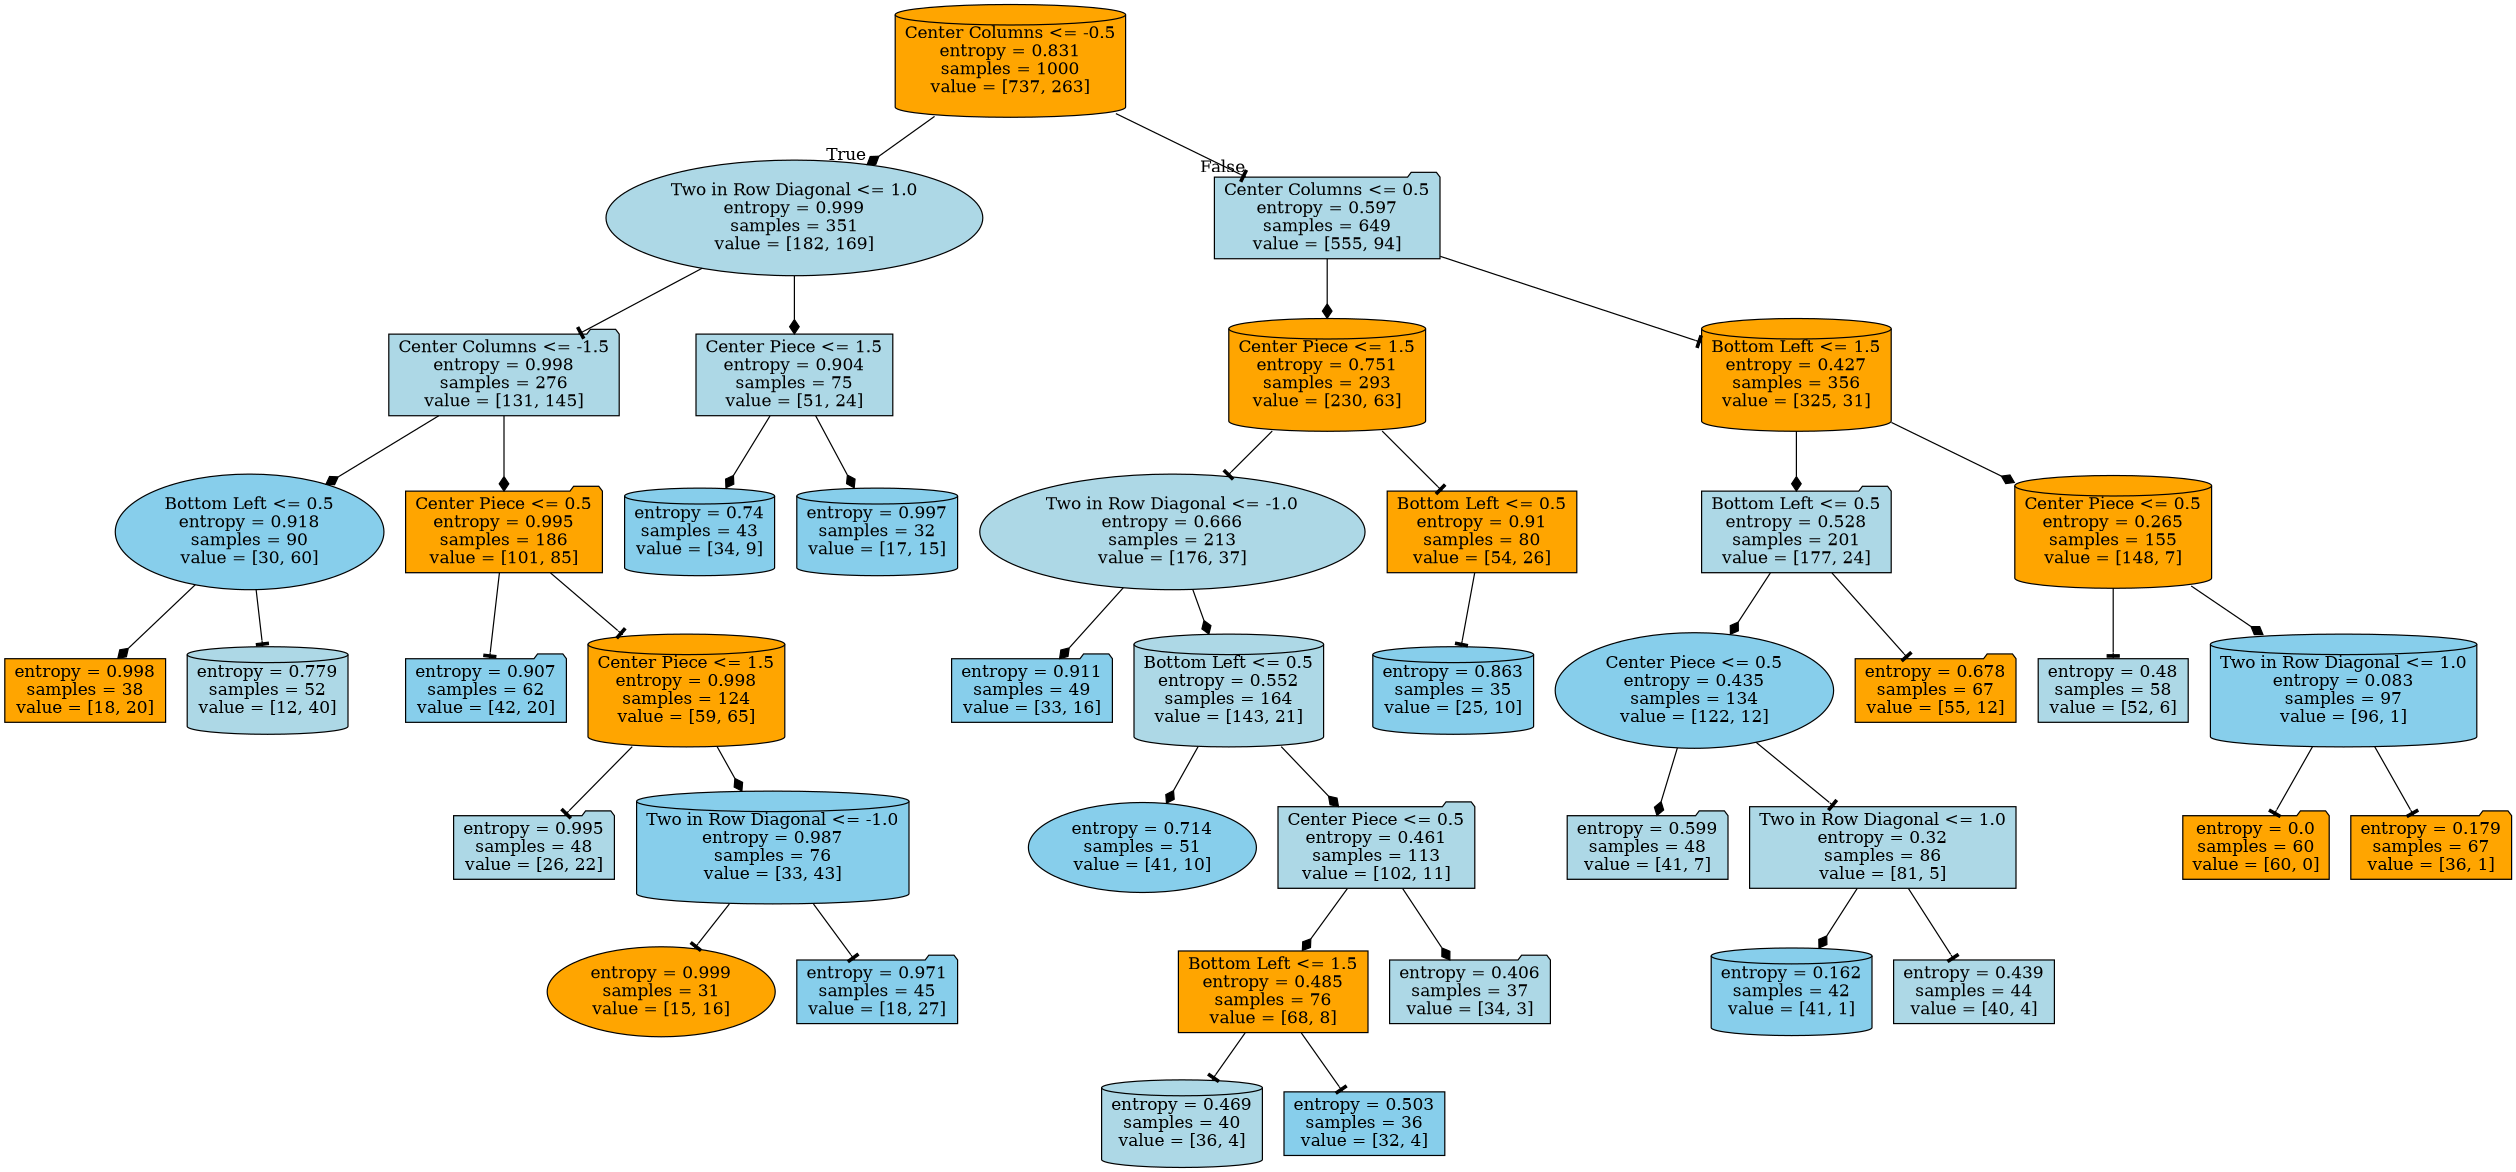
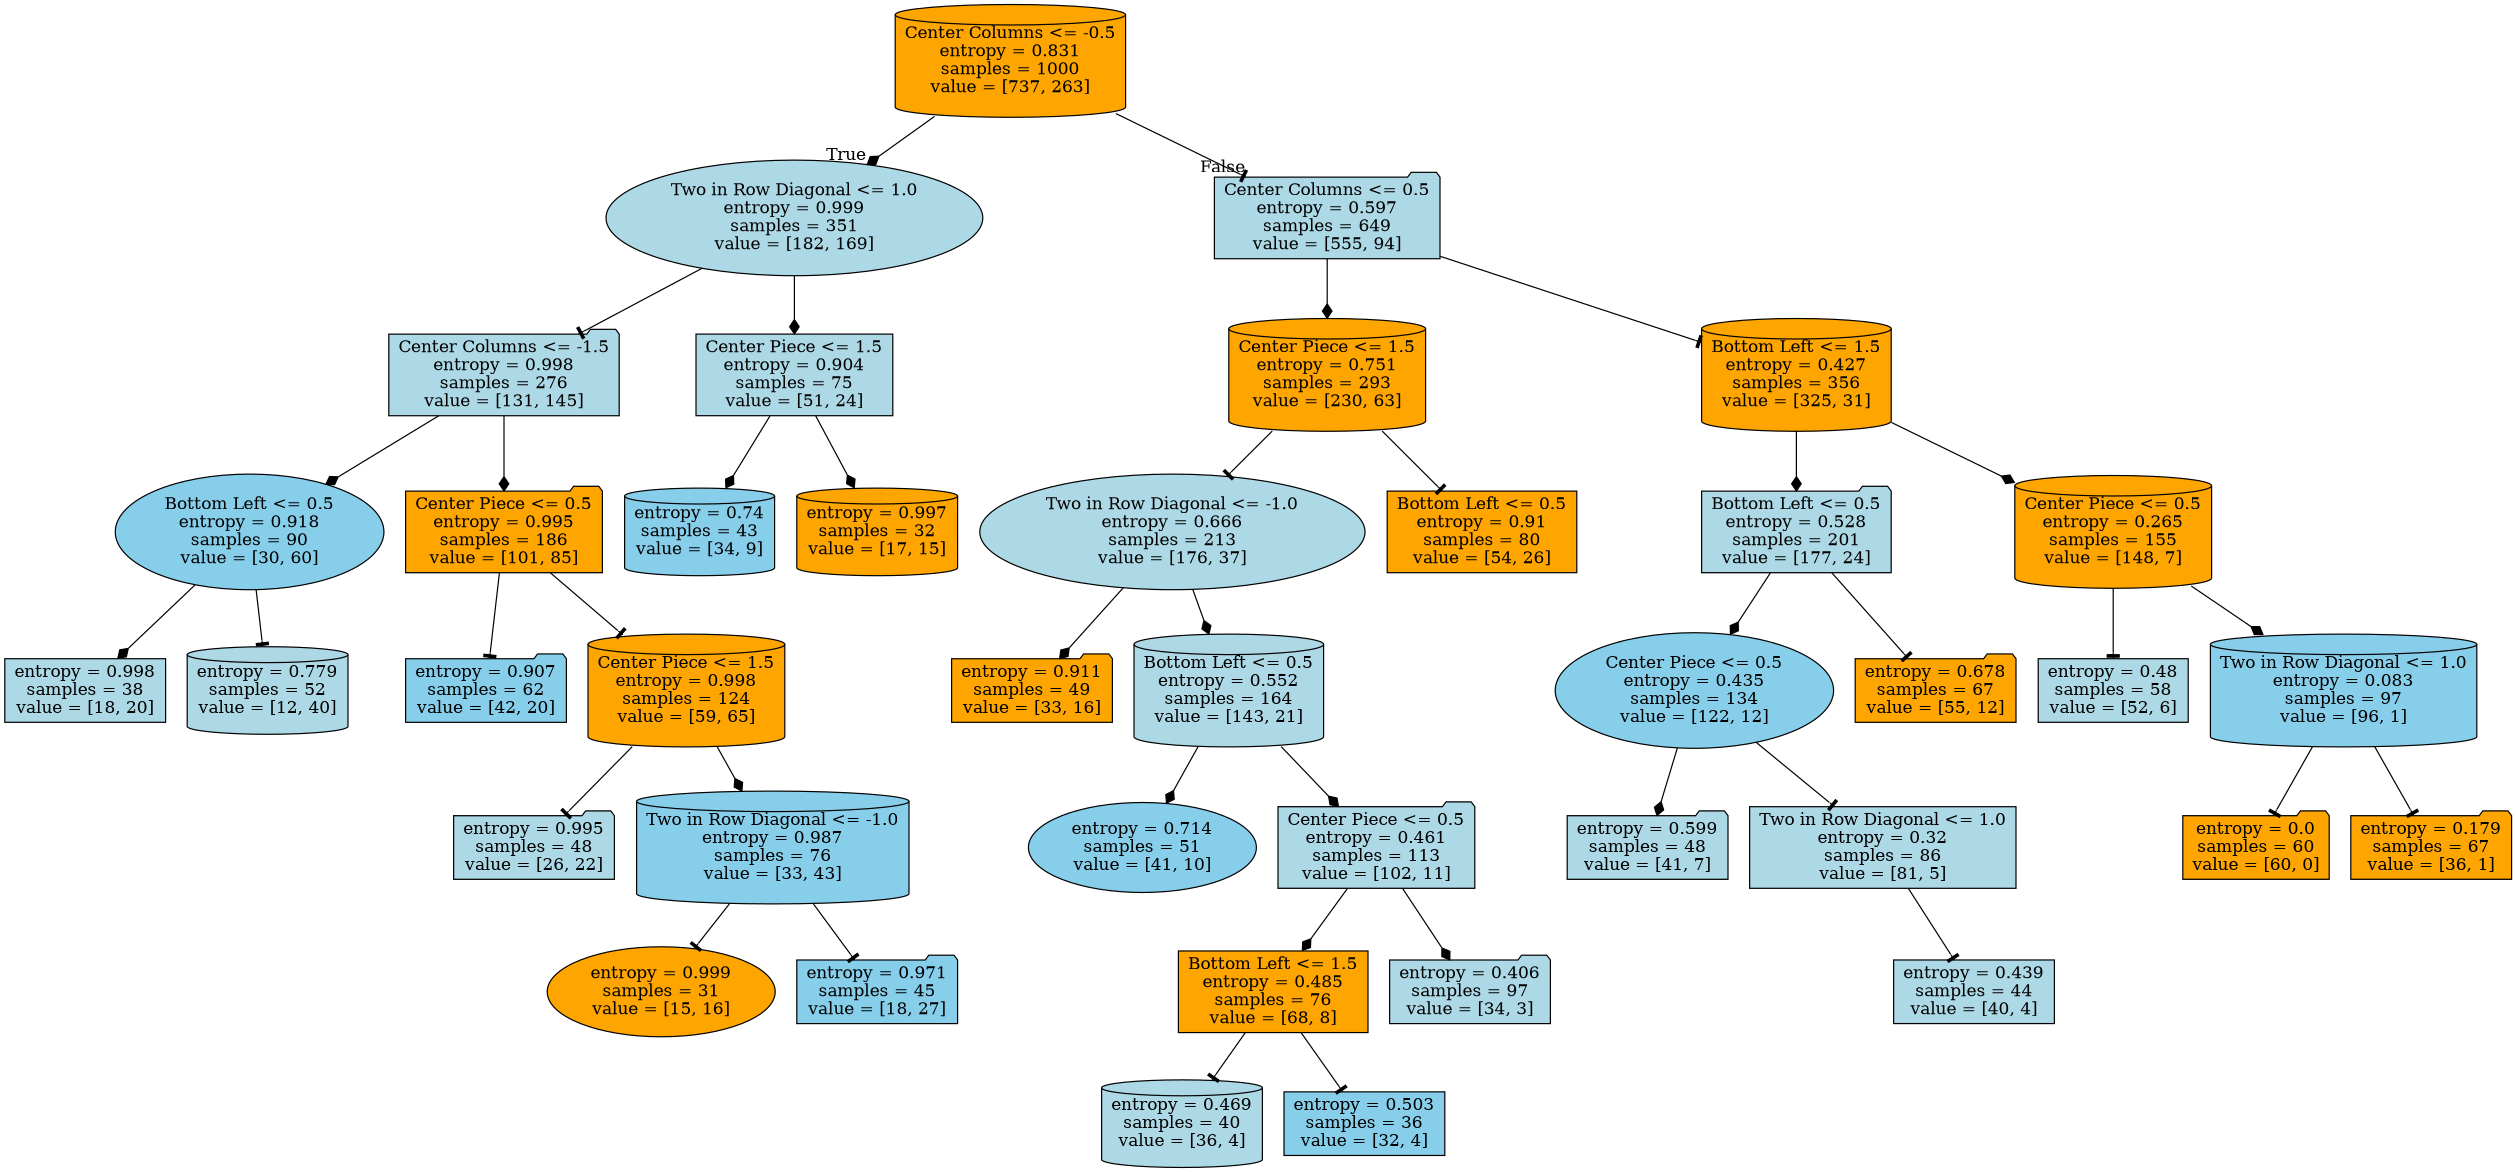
node "entropy = 0.997 samples = 32 value = [17, 15]": fillcolor skyblue -> orange
node "entropy = 0.998 samples = 38 value = [18, 20]": fillcolor orange -> lightblue
node "entropy = 0.911 samples = 49 value = [33, 16]": fillcolor skyblue -> orange
node "entropy = 0.863 samples = 35 value = [25, 10]": removed
node "entropy = 0.406 samples = 37 value = [34, 3]": label "entropy = 0.406 samples = 37 value = [34, 3]" -> "entropy = 0.406 samples = 97 value = [34, 3]"
node "entropy = 0.162 samples = 42 value = [41, 1]": removed
